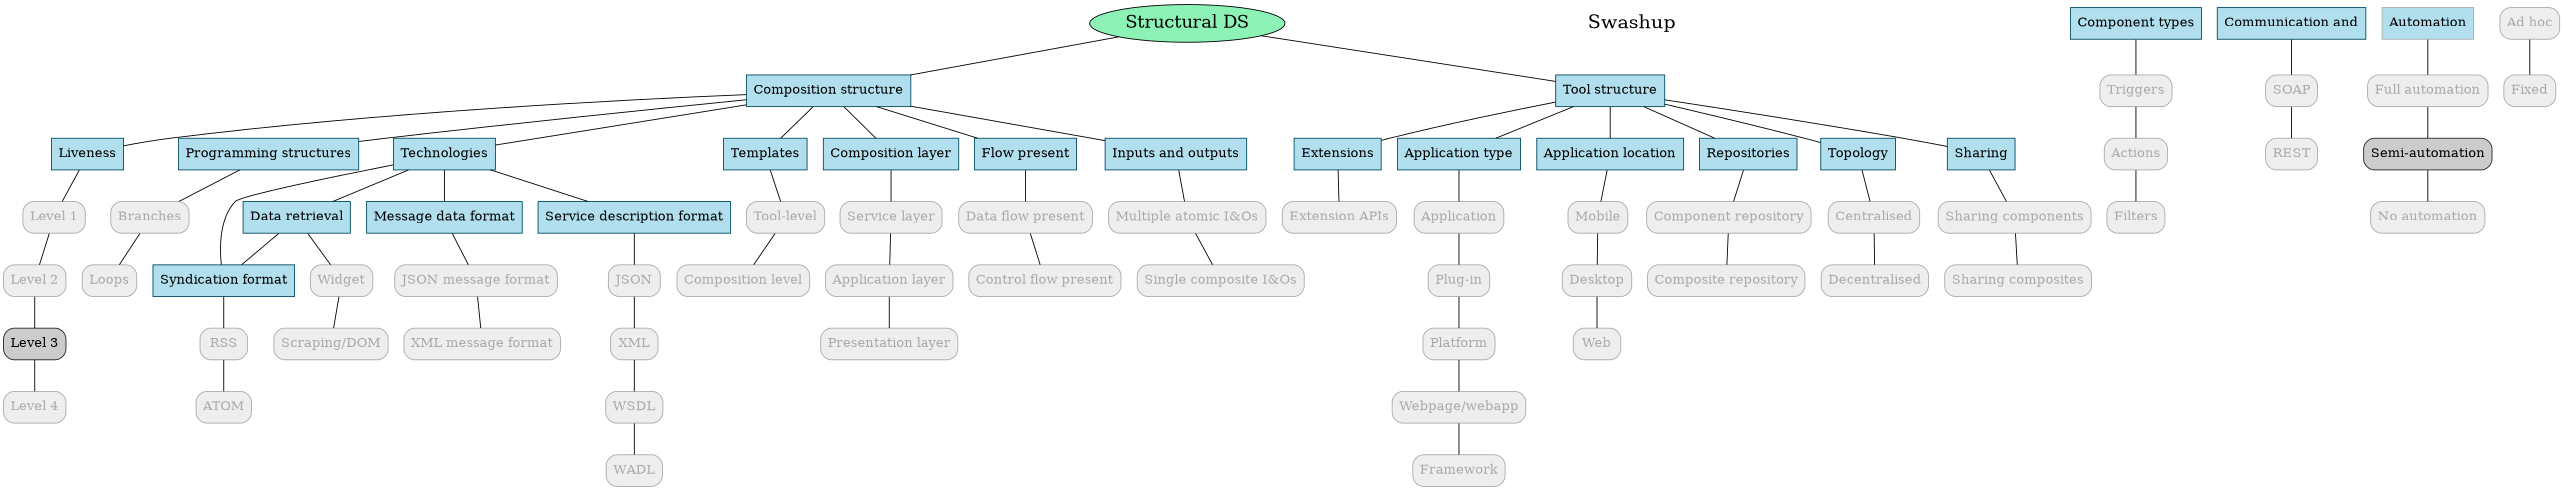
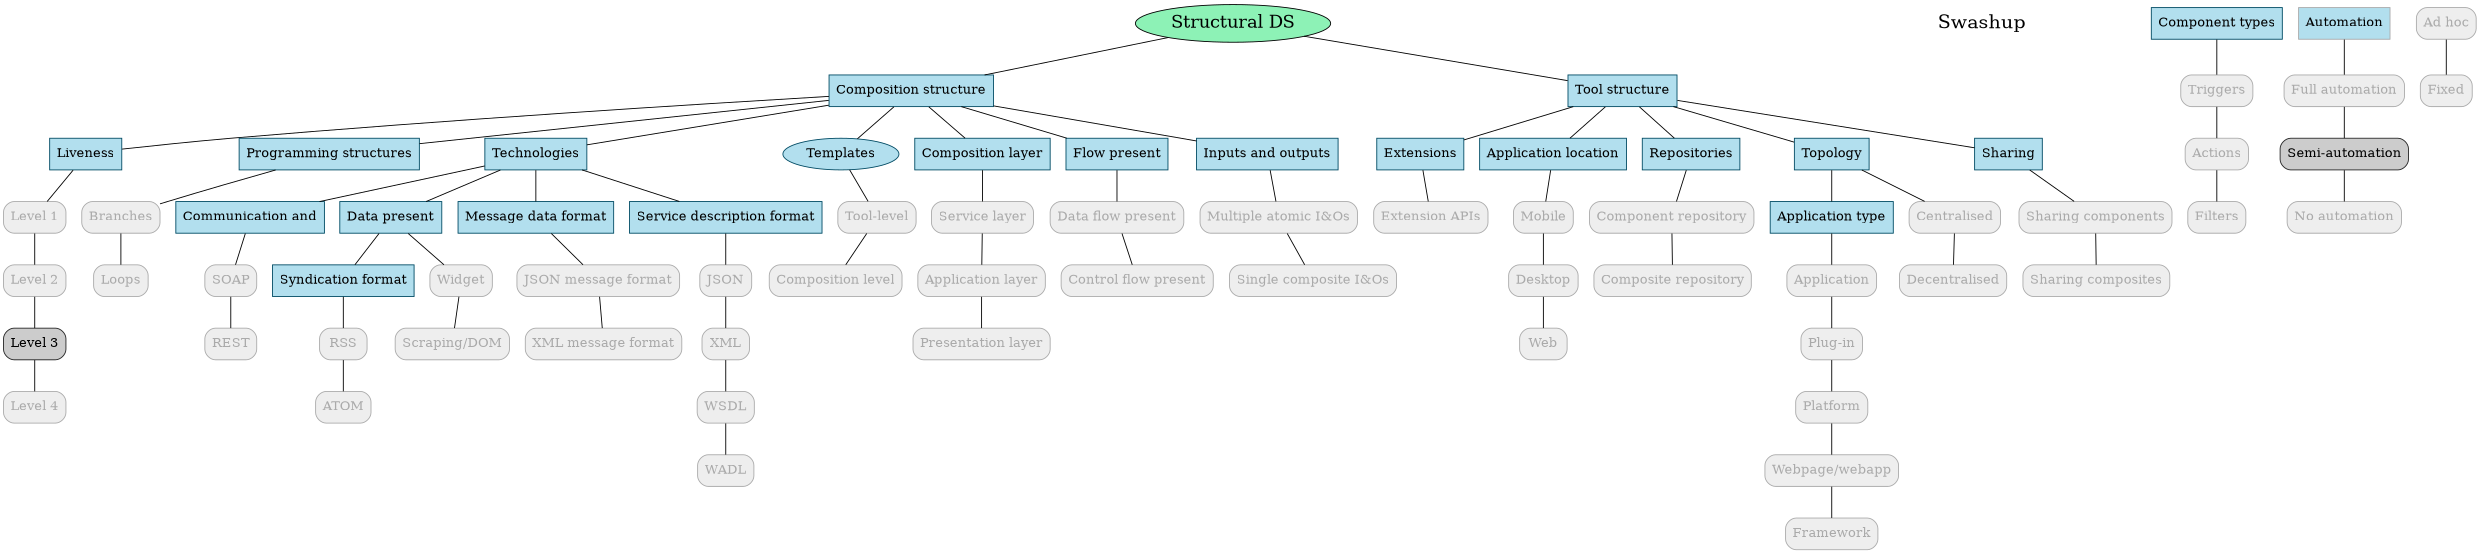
edge "Tool structure" -- "Application type": now "Topology" -- "Application type"
node "Templates": shape box -> ellipse
edge "Technologies" -- "Syndication format": now "Technologies" -- "Communication and"
node "Data retrieval": label "Data retrieval" -> "Data present"
